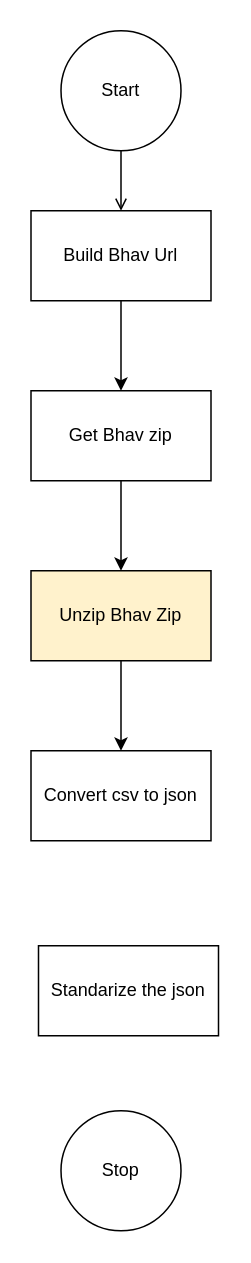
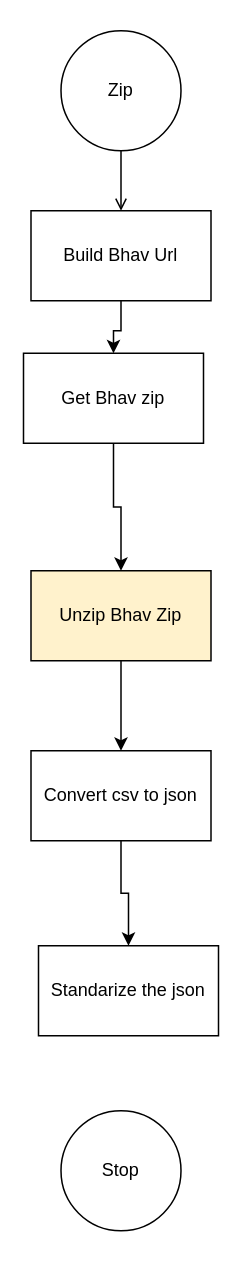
node "Start": label "Start" -> "Zip"
node "Get Bhav zip": moved (121, 436) -> (113, 398)
edge "Convert csv to json" -> "Standarize the json": added
